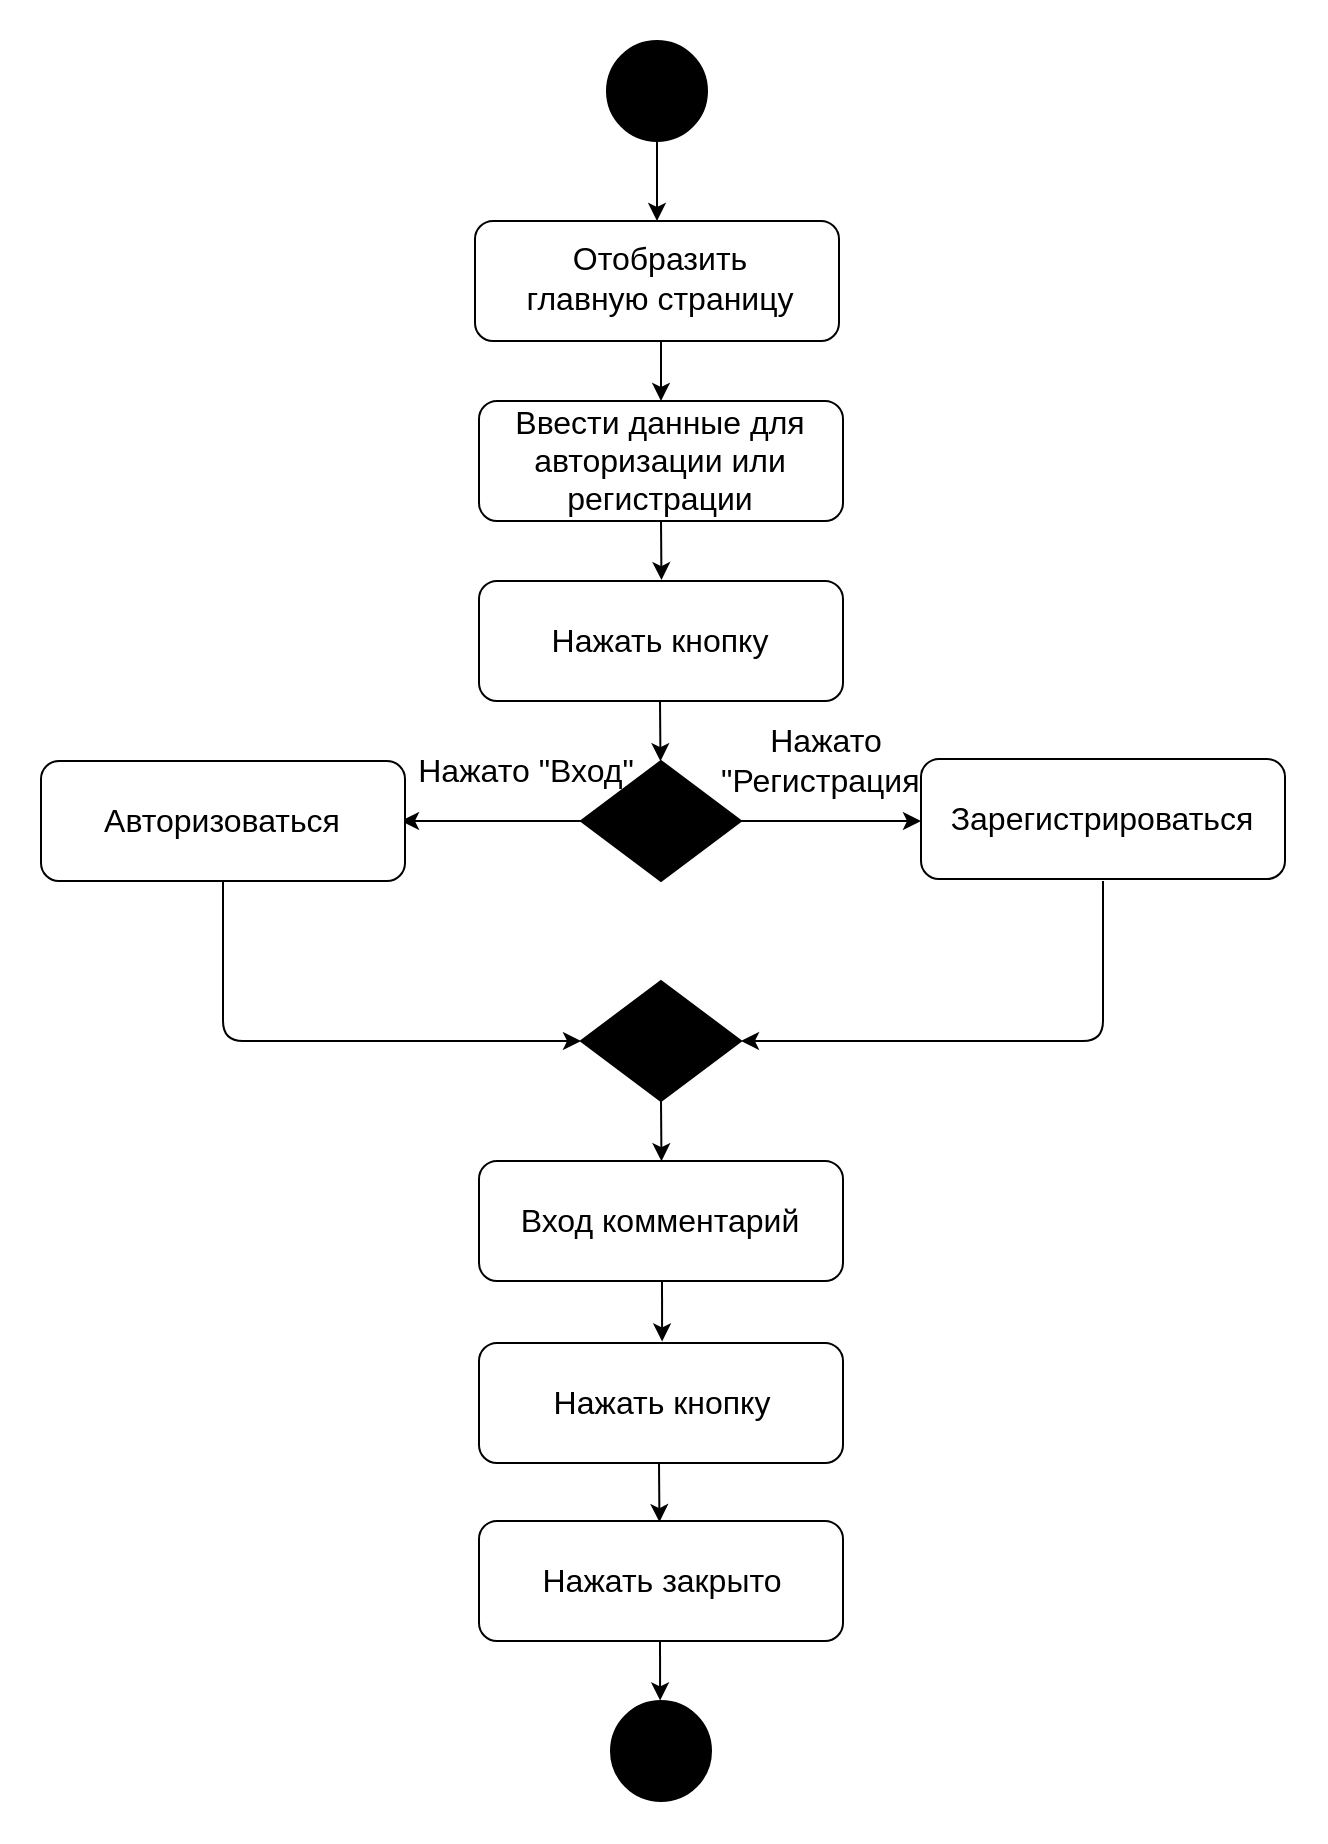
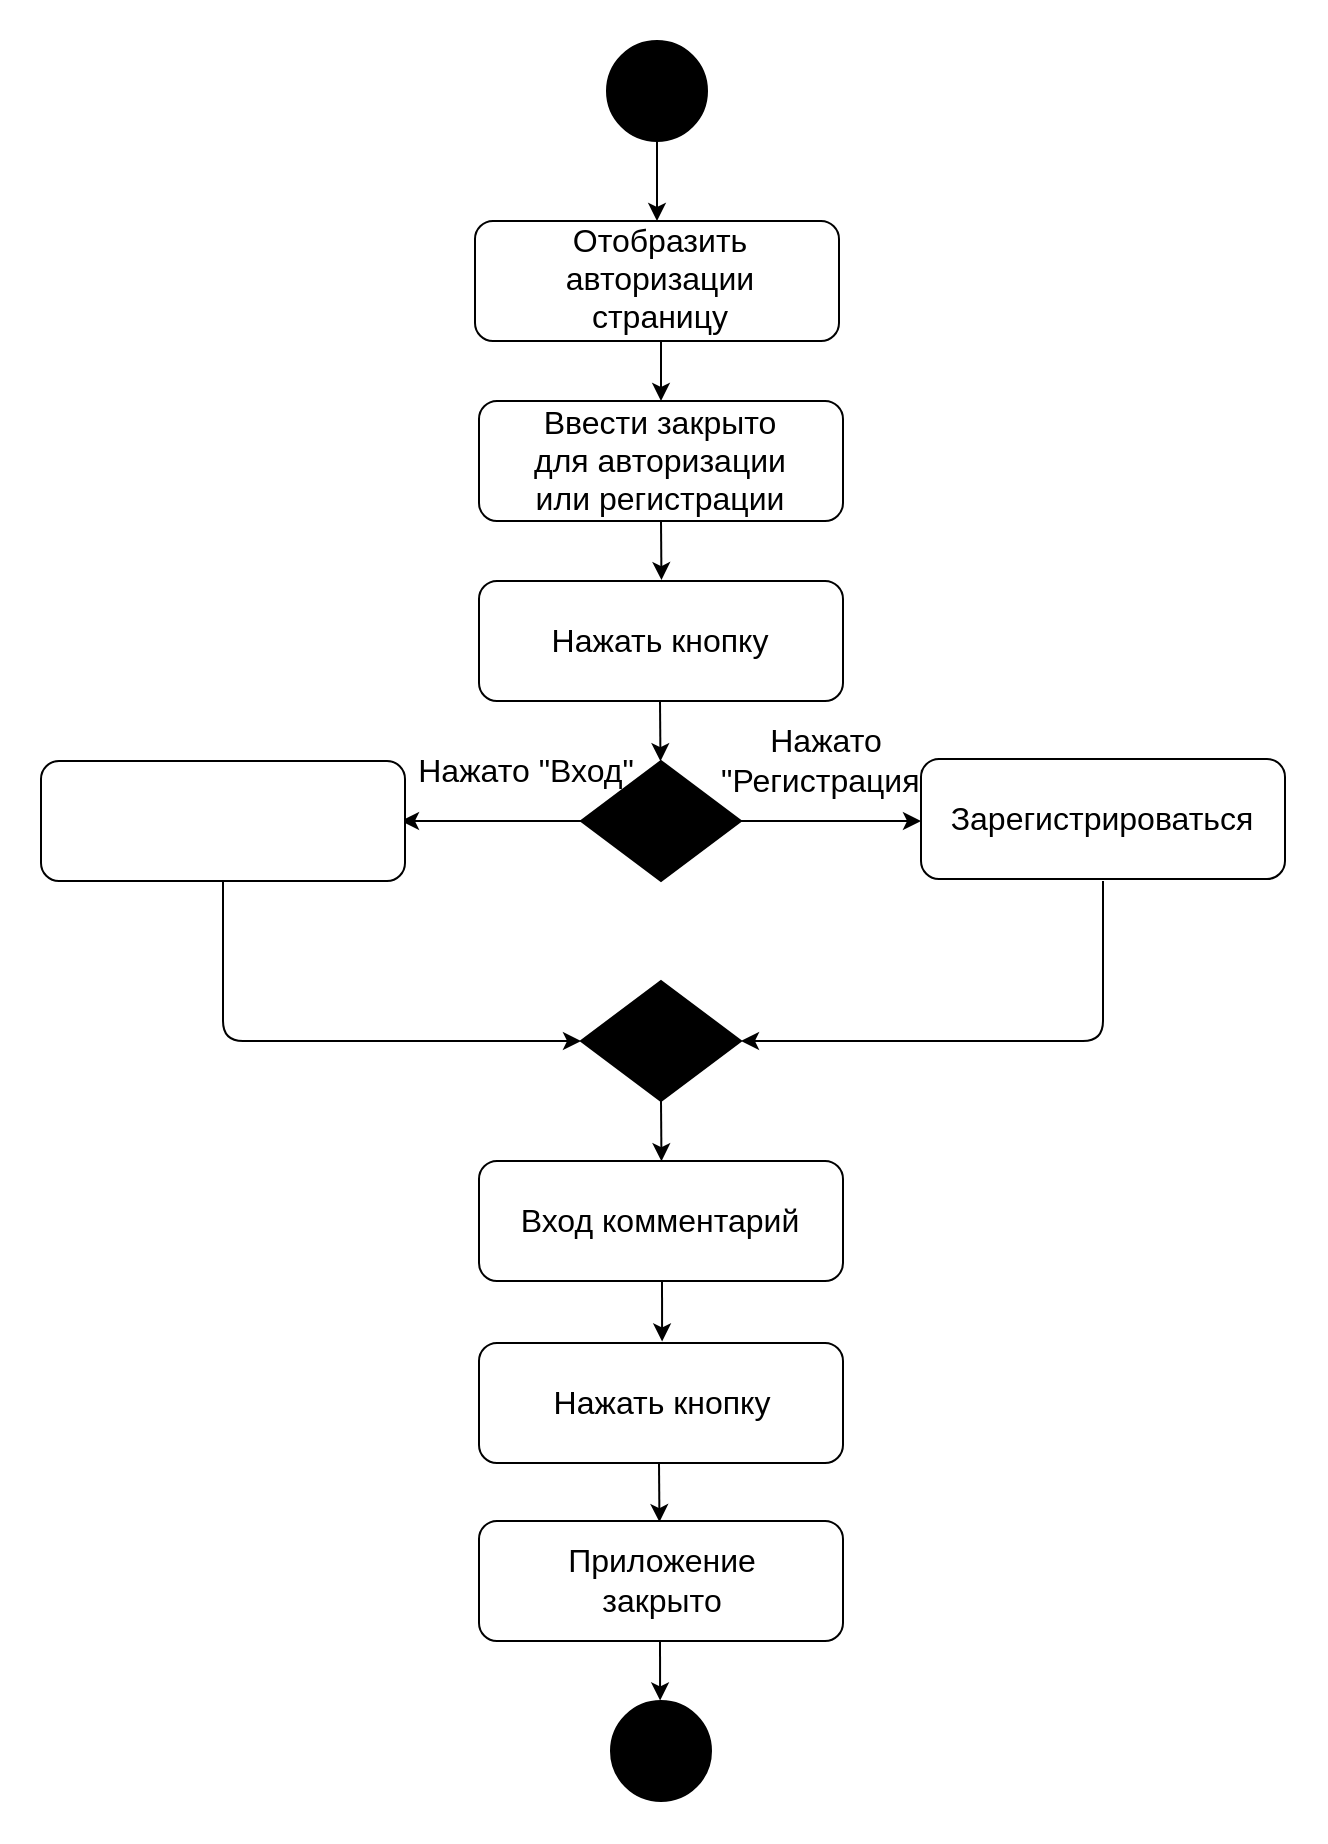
node "Отобразить главную страницу": label "Отобразить главную страницу" -> "Отобразить авторизации страницу"
node "Ввести данные для авторизации или регистрации": label "Ввести данные для авторизации или регистрации" -> "Ввести закрыто для авторизации или регистрации"
node "Авторизоваться": removed
node "Нажать закрыто": label "Нажать закрыто" -> "Приложение закрыто"
